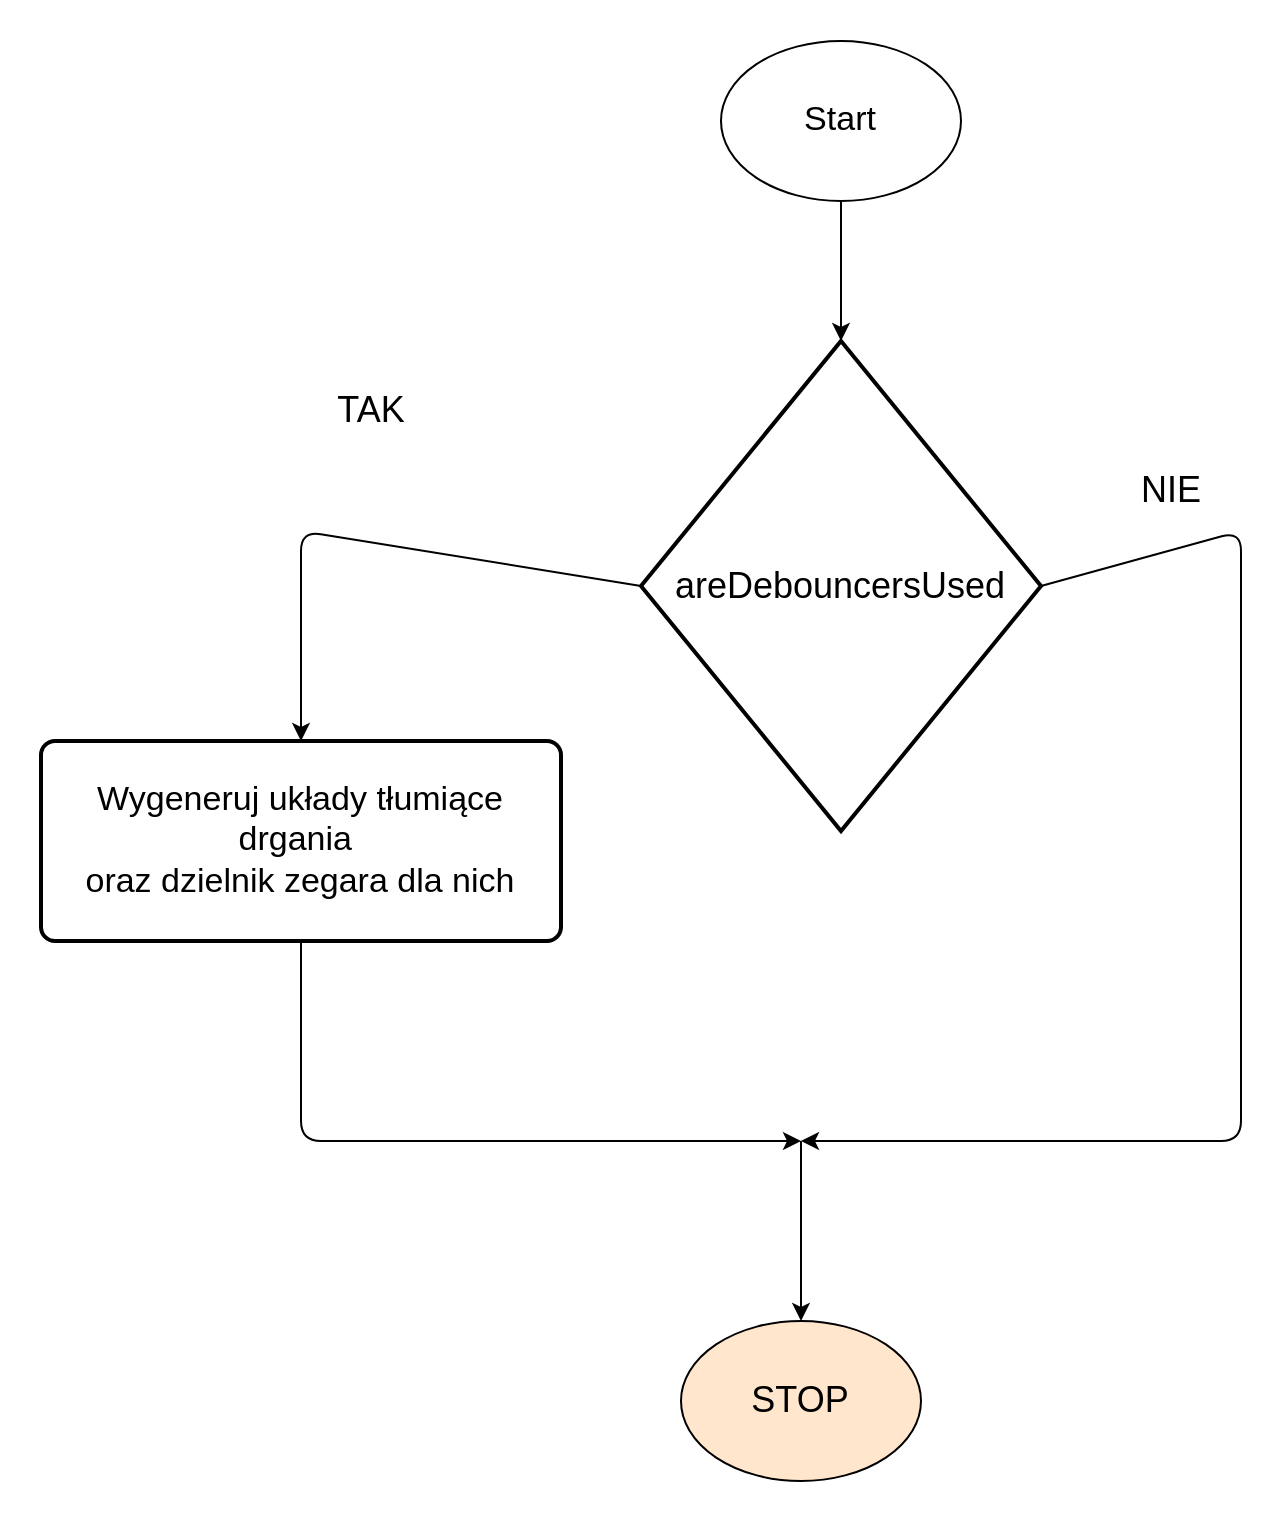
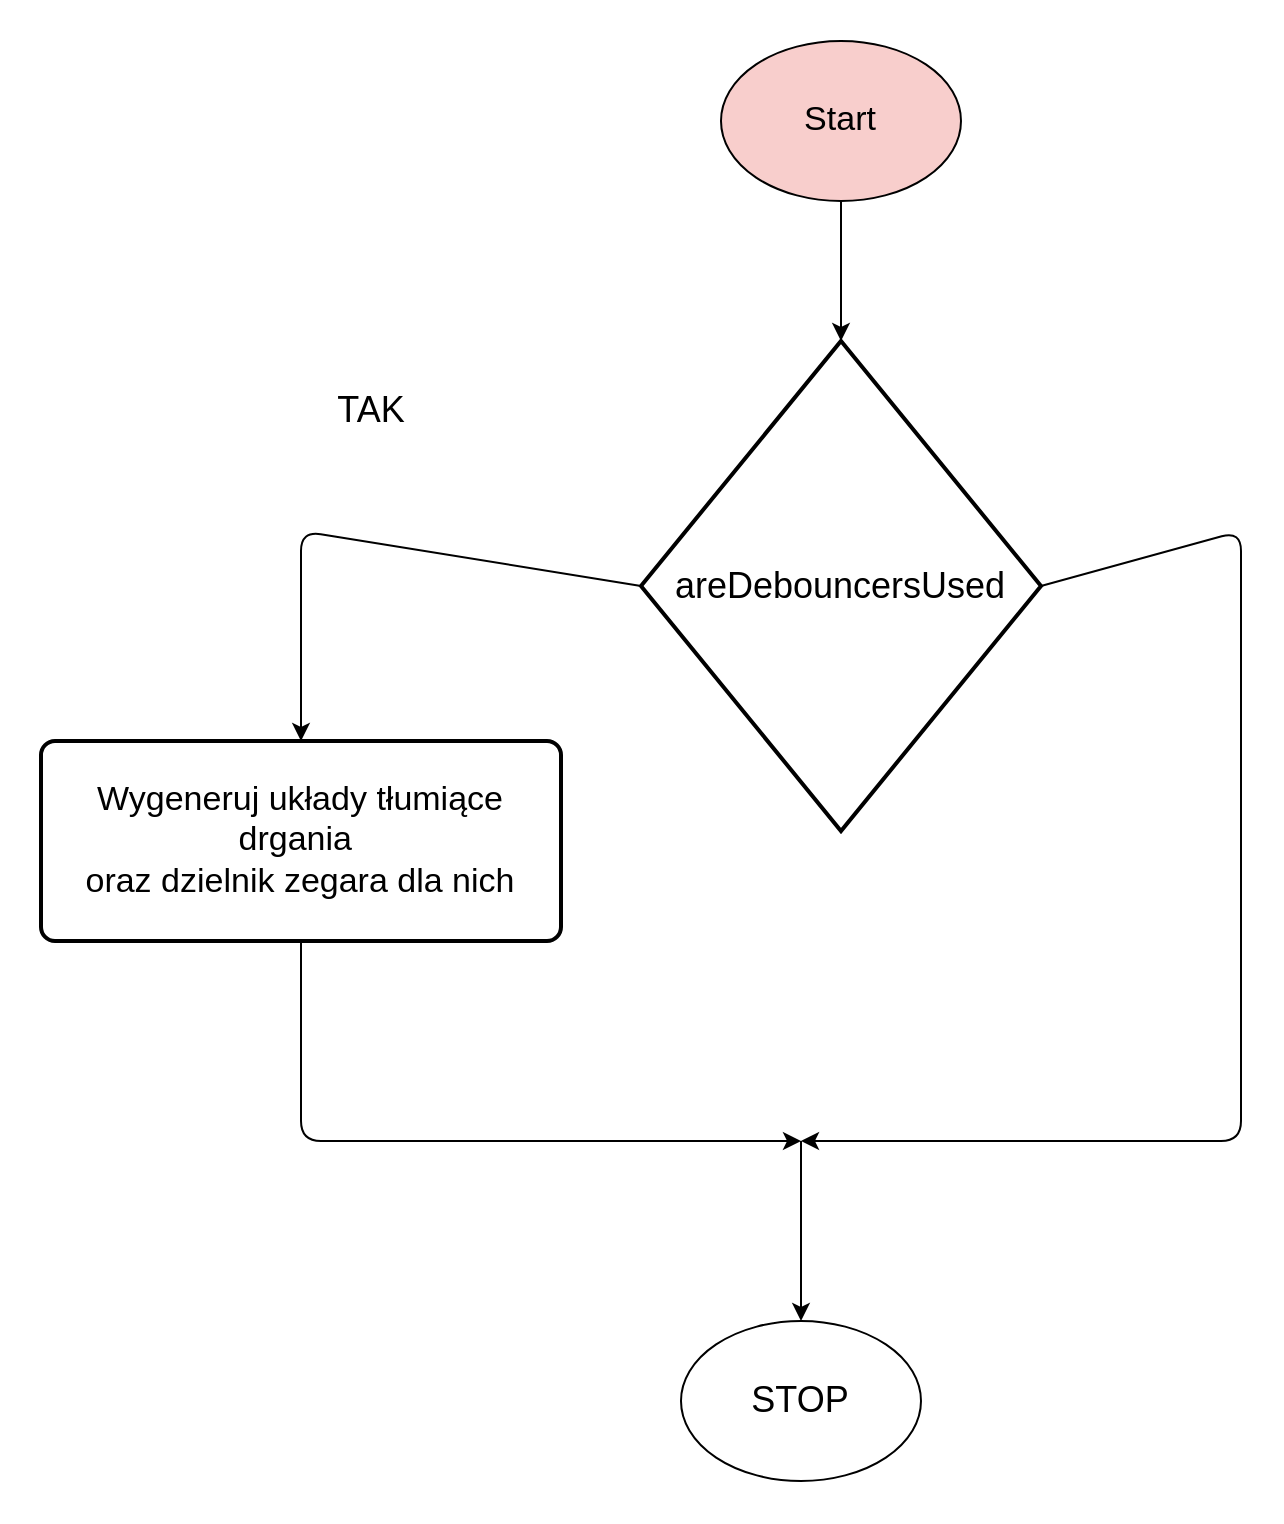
node "Start": fillcolor #ffffff -> #f8cecc
node "NIE": removed
node "STOP": fillcolor #ffe6cc -> #ffffff
